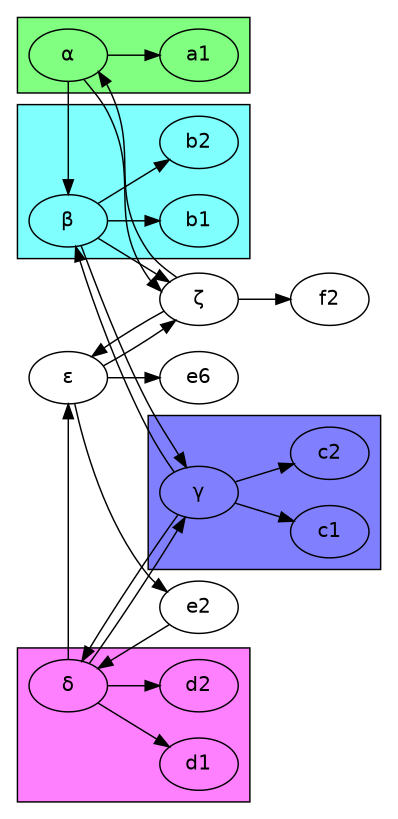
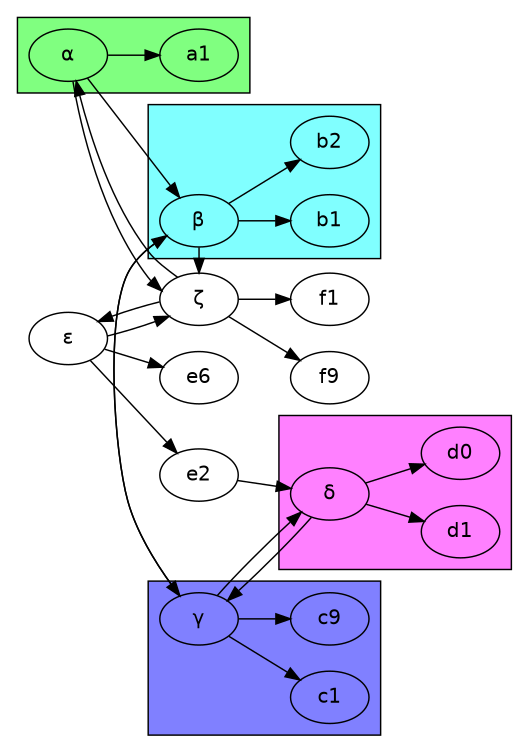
node "f1": added
node "f2": label "f2" -> "f9"
node "c2": label "c2" -> "c9"
edge "δ" -> "ε": removed
node "d2": label "d2" -> "d0"
